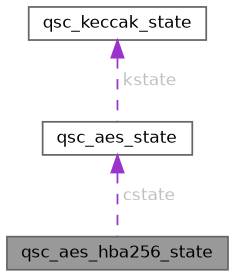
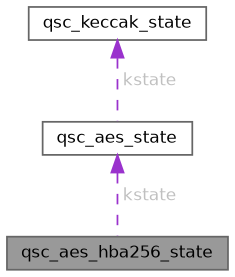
edge "qsc_aes_hba256_state" -> "qsc_aes_state": label " cstate" -> " kstate"
